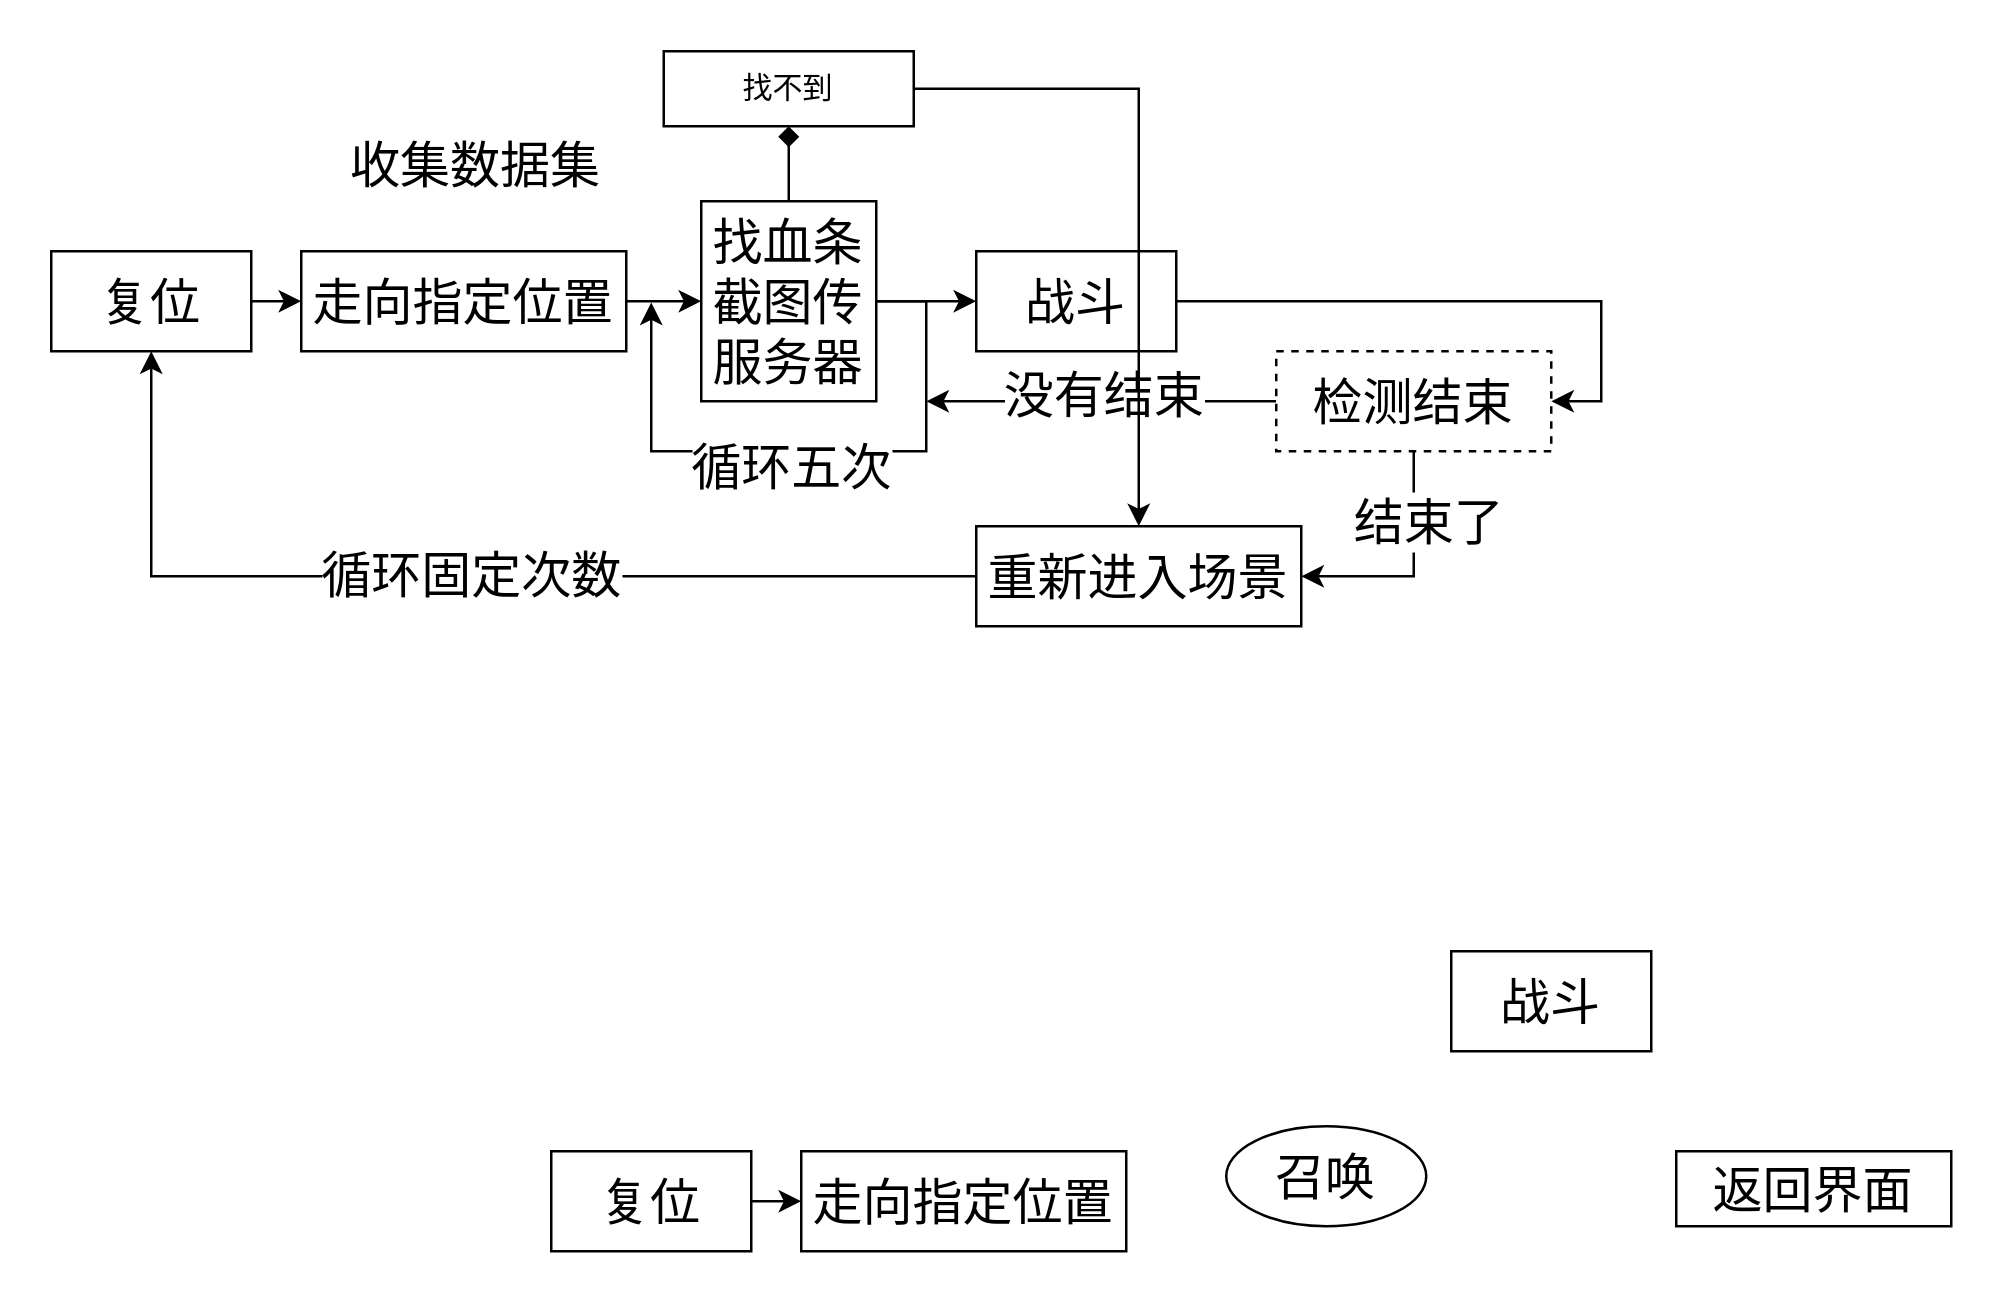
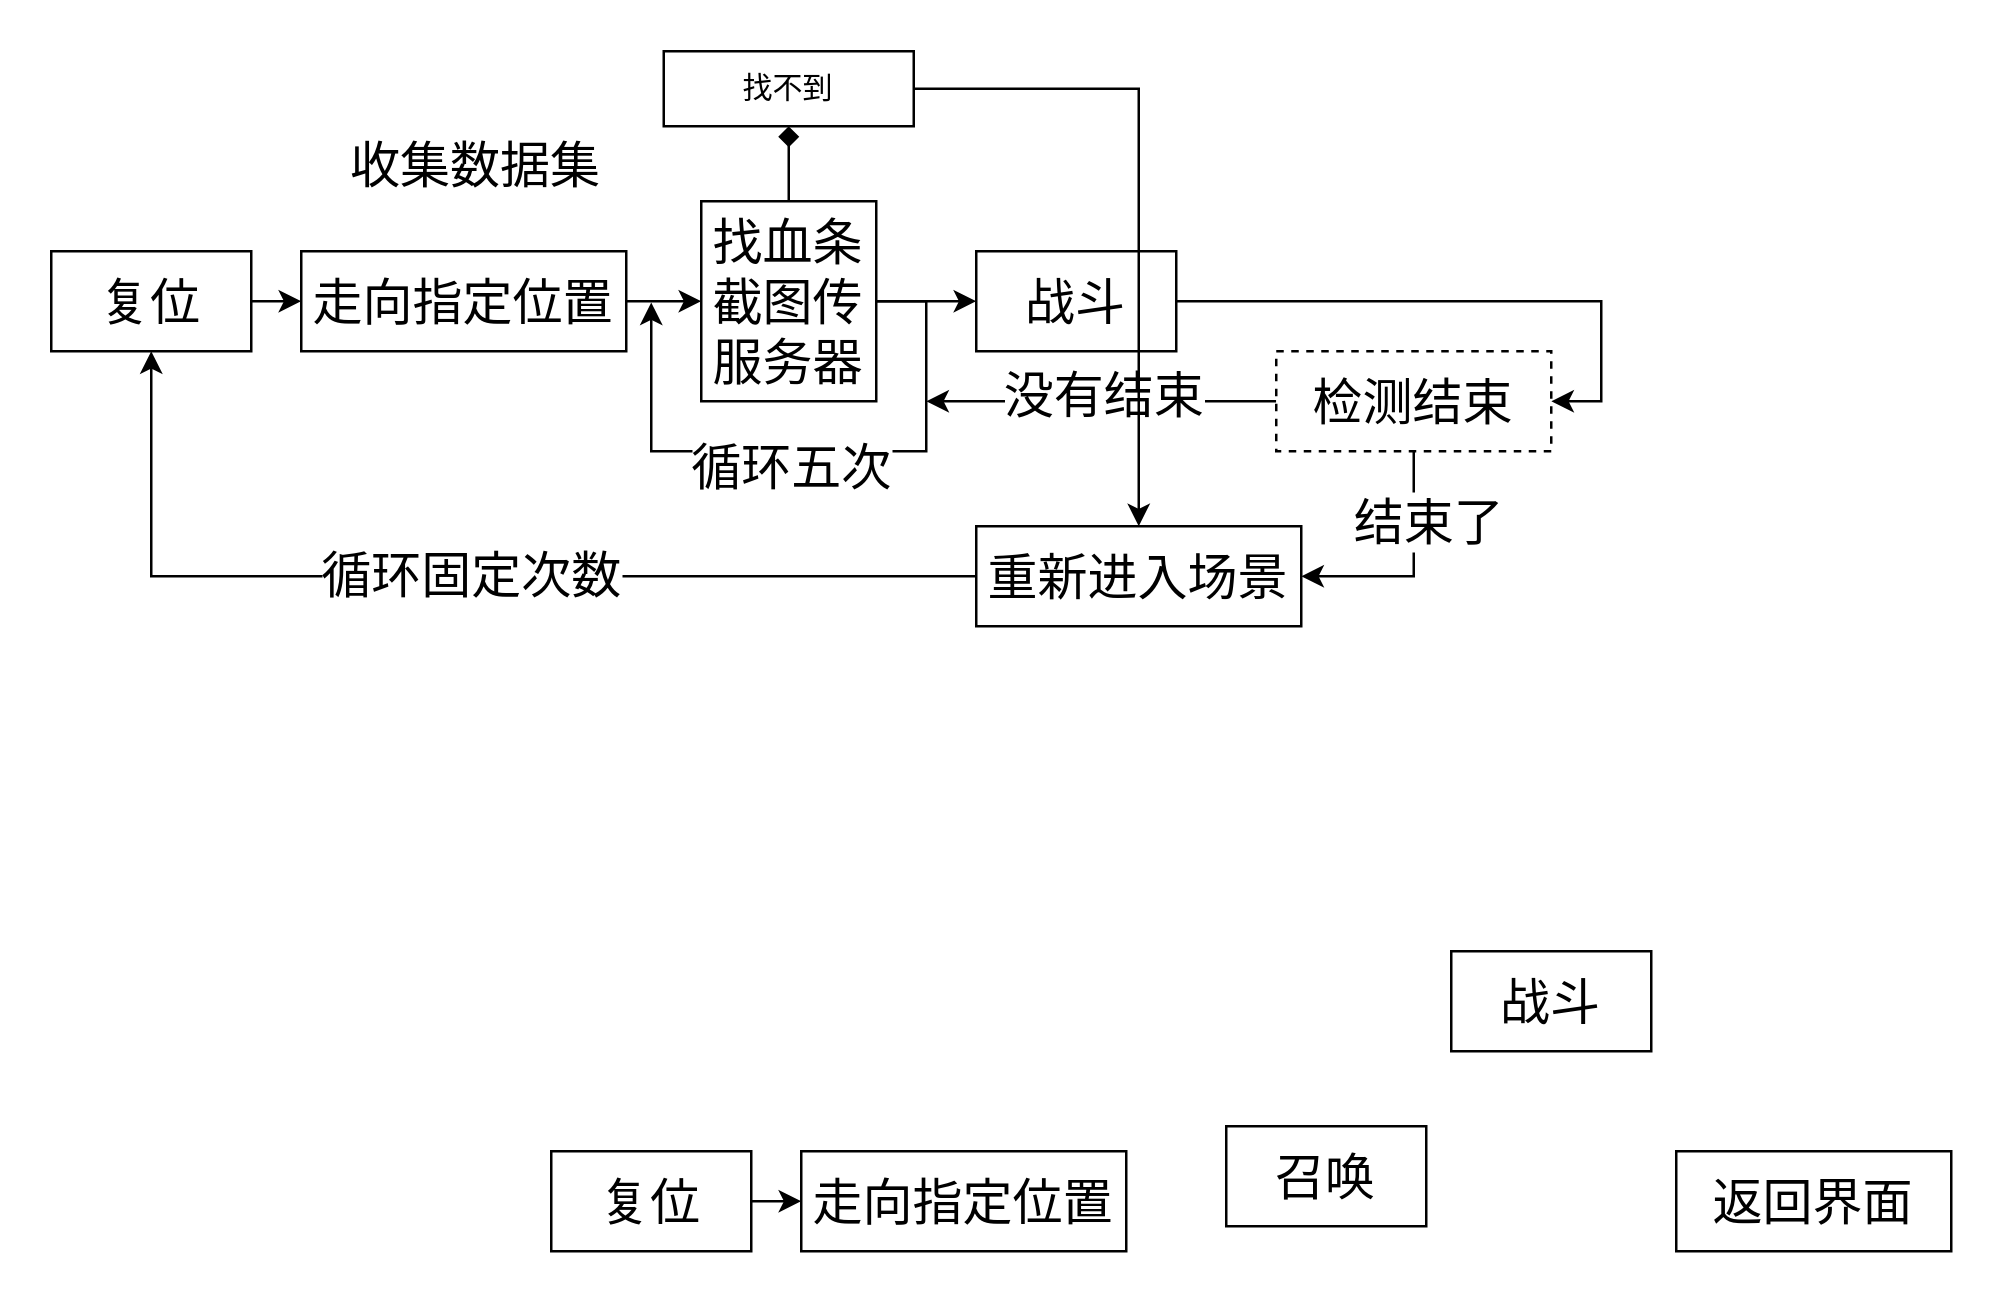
node "召唤": shape ellipse -> rectangle
node "返回界面": size 275x75 -> 275x100
